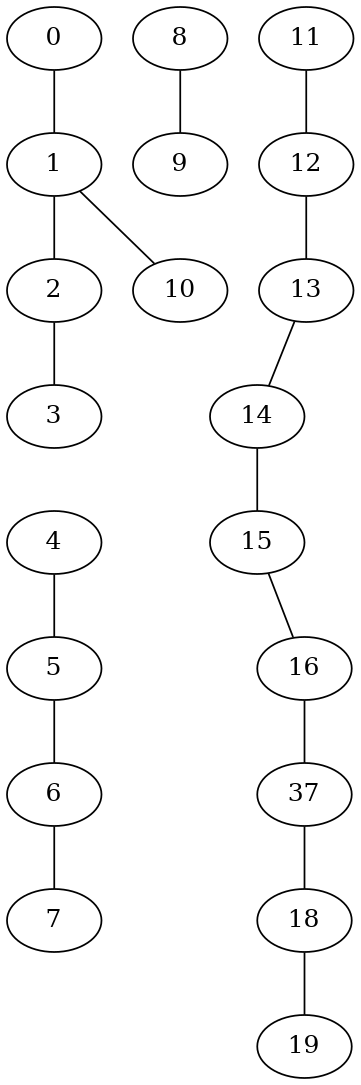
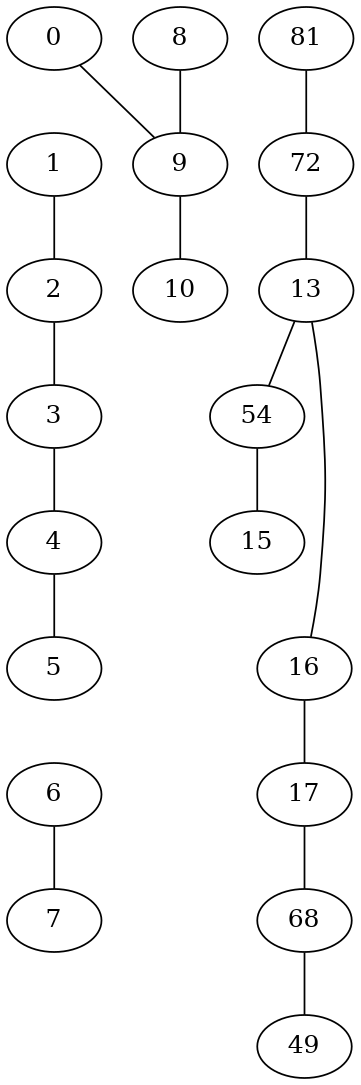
node "11": label "11" -> "81"
edge "0" -- "1": now "0" -- "9"
node "12": label "12" -> "72"
edge "1" -- "10": now "9" -- "10"
node "14": label "14" -> "54"
edge "3" -- "4": added
edge "15" -- "16": now "13" -- "16"
edge "5" -- "6": removed
node "37": label "37" -> "17"
node "18": label "18" -> "68"
node "19": label "19" -> "49"
